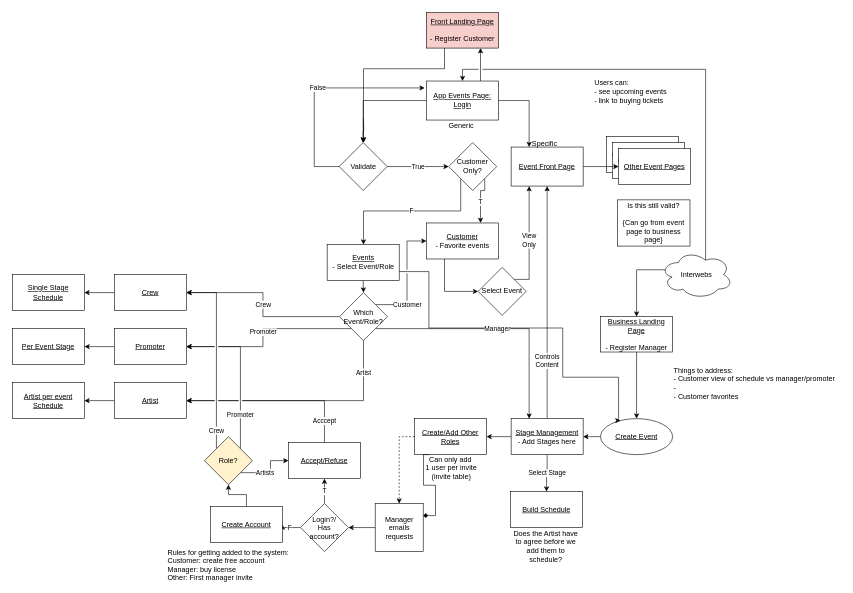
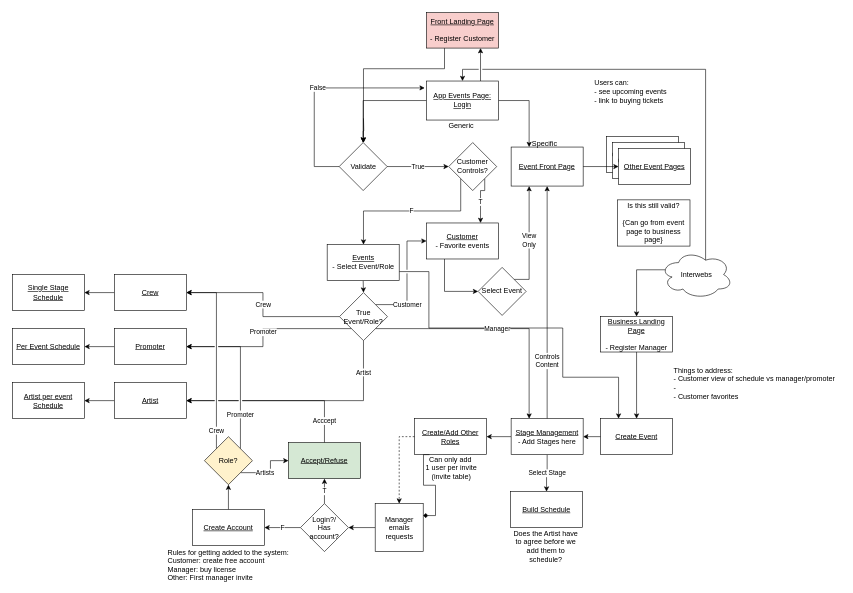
node "Customer Only?": label "Customer Only?" -> "Customer Controls?"
node "Which Event/Role?": label "Which Event/Role?" -> "True Event/Role?"
node "Per Event Stage": label "Per Event Stage" -> "Per Event Schedule"
node "Create Event": shape ellipse -> rectangle
node "Accept/Refuse": fillcolor #ffffff -> #d5e8d4
node "Create Account": moved (246, 524) -> (228, 527)
